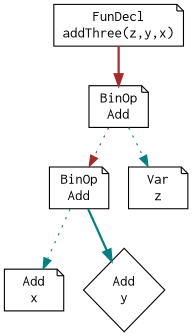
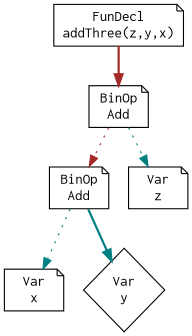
node "Add x": label "Add x" -> "Var x"
node "Add y": label "Add y" -> "Var y"
